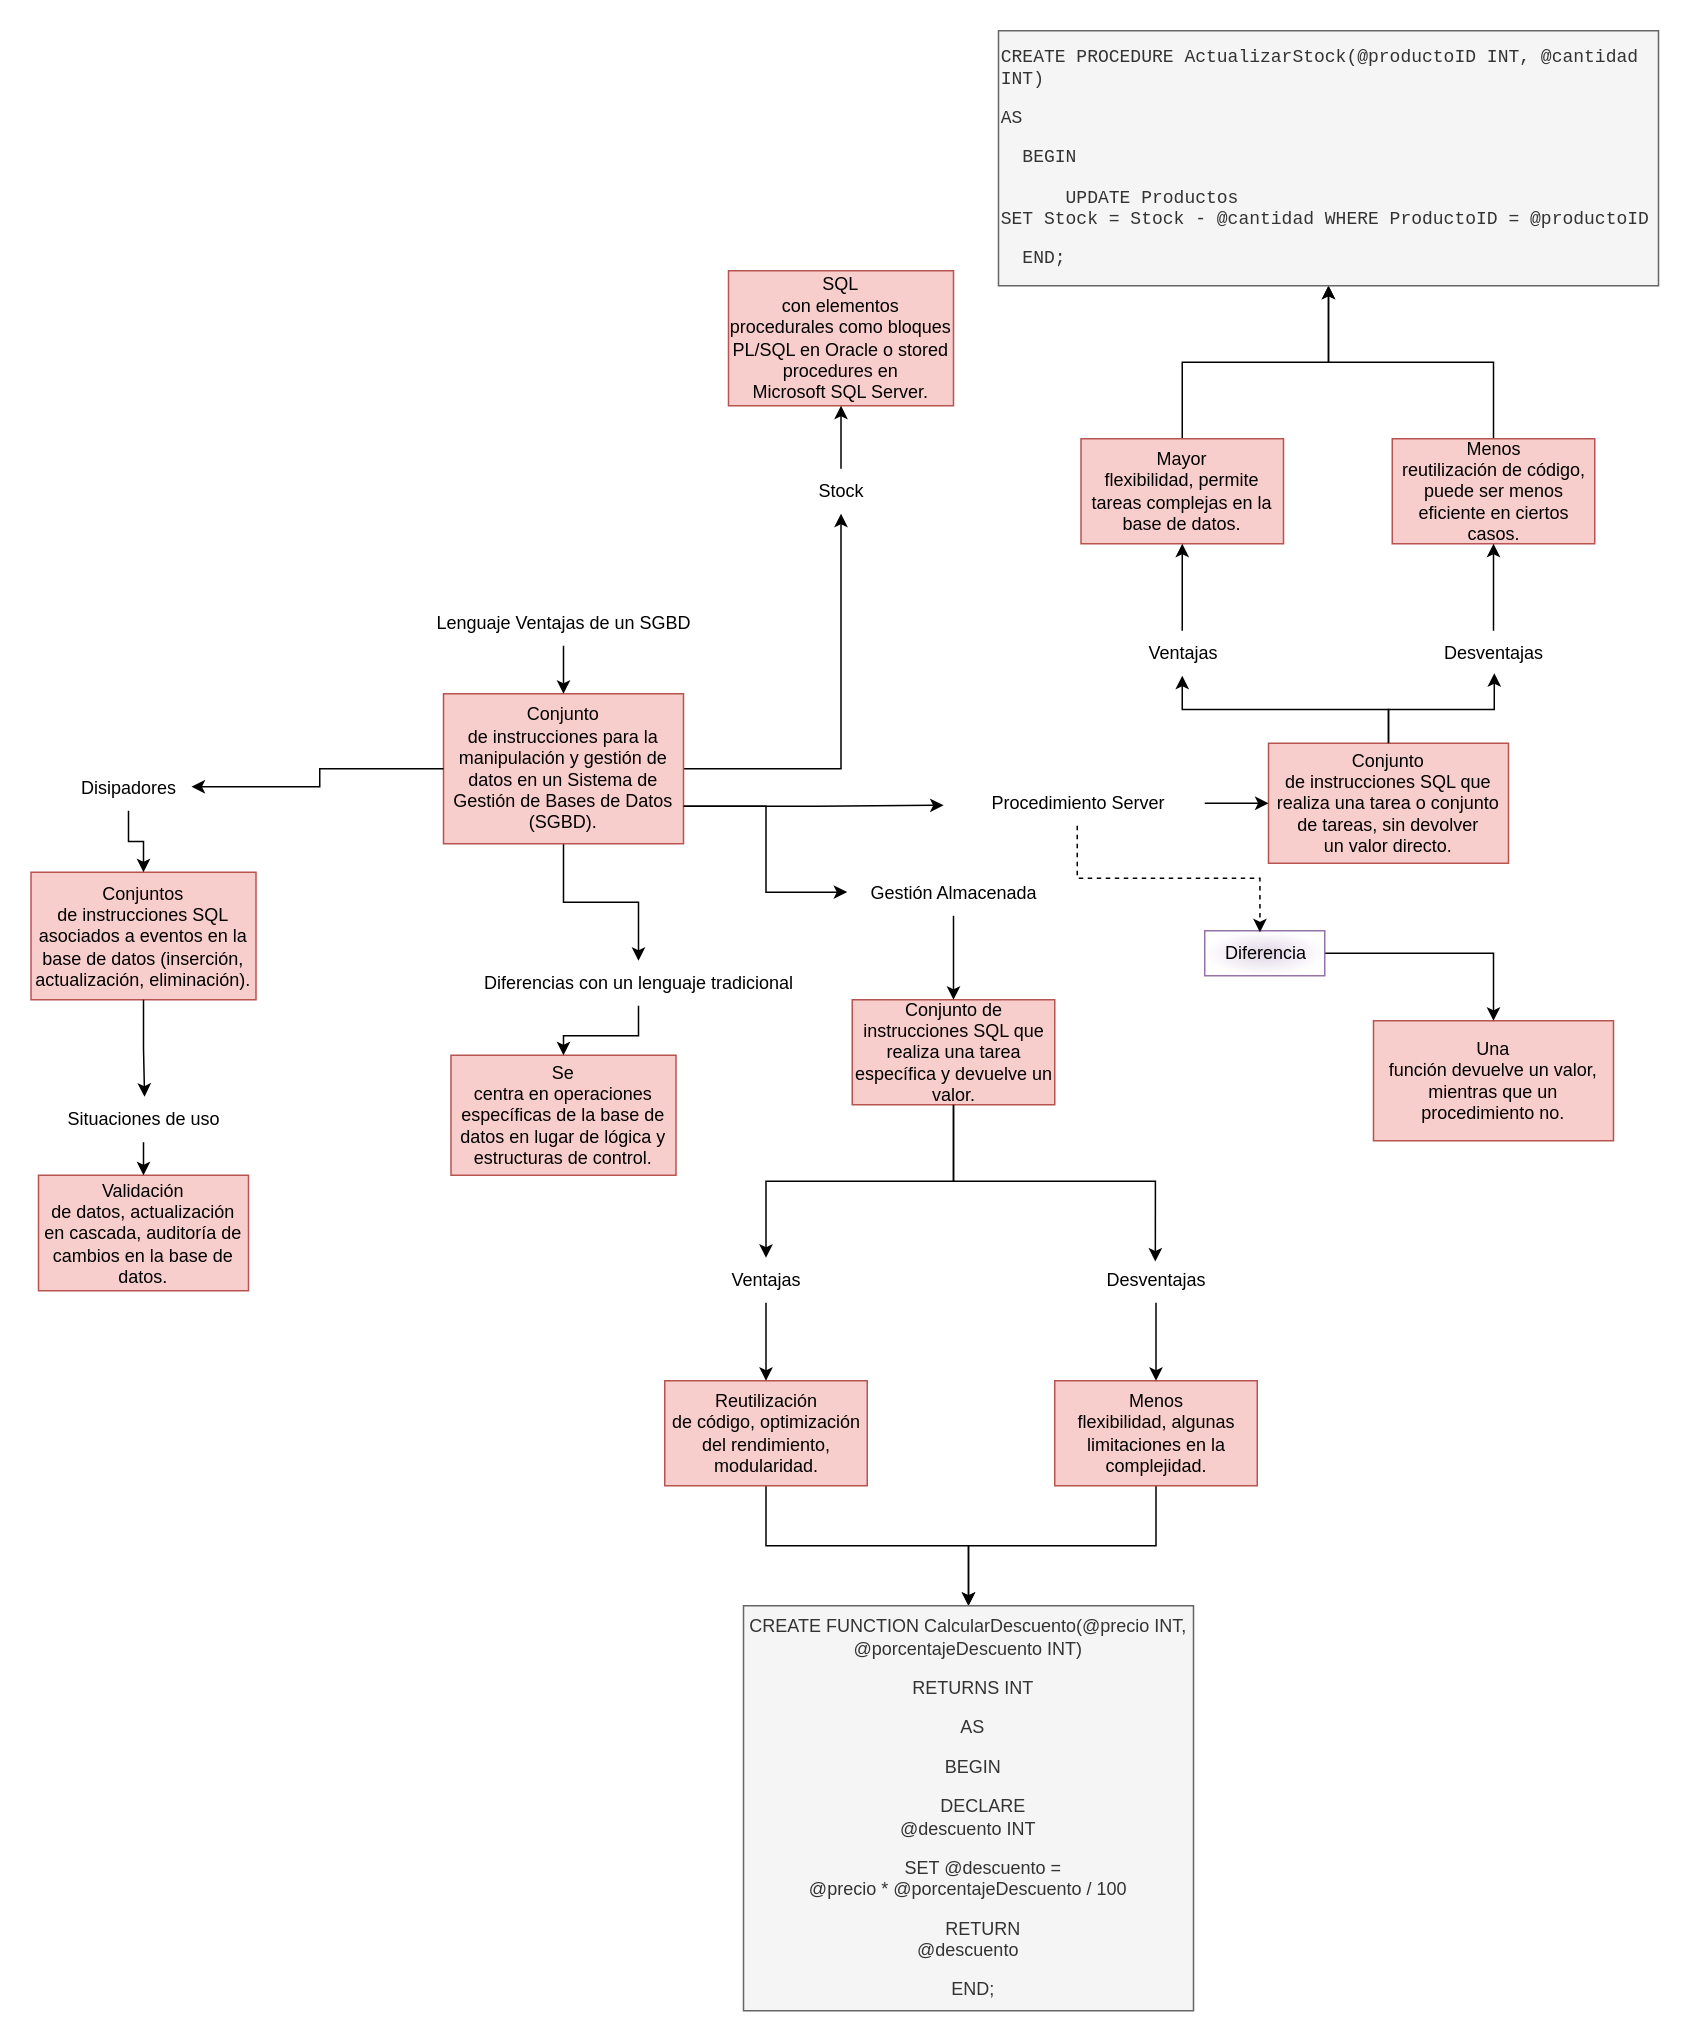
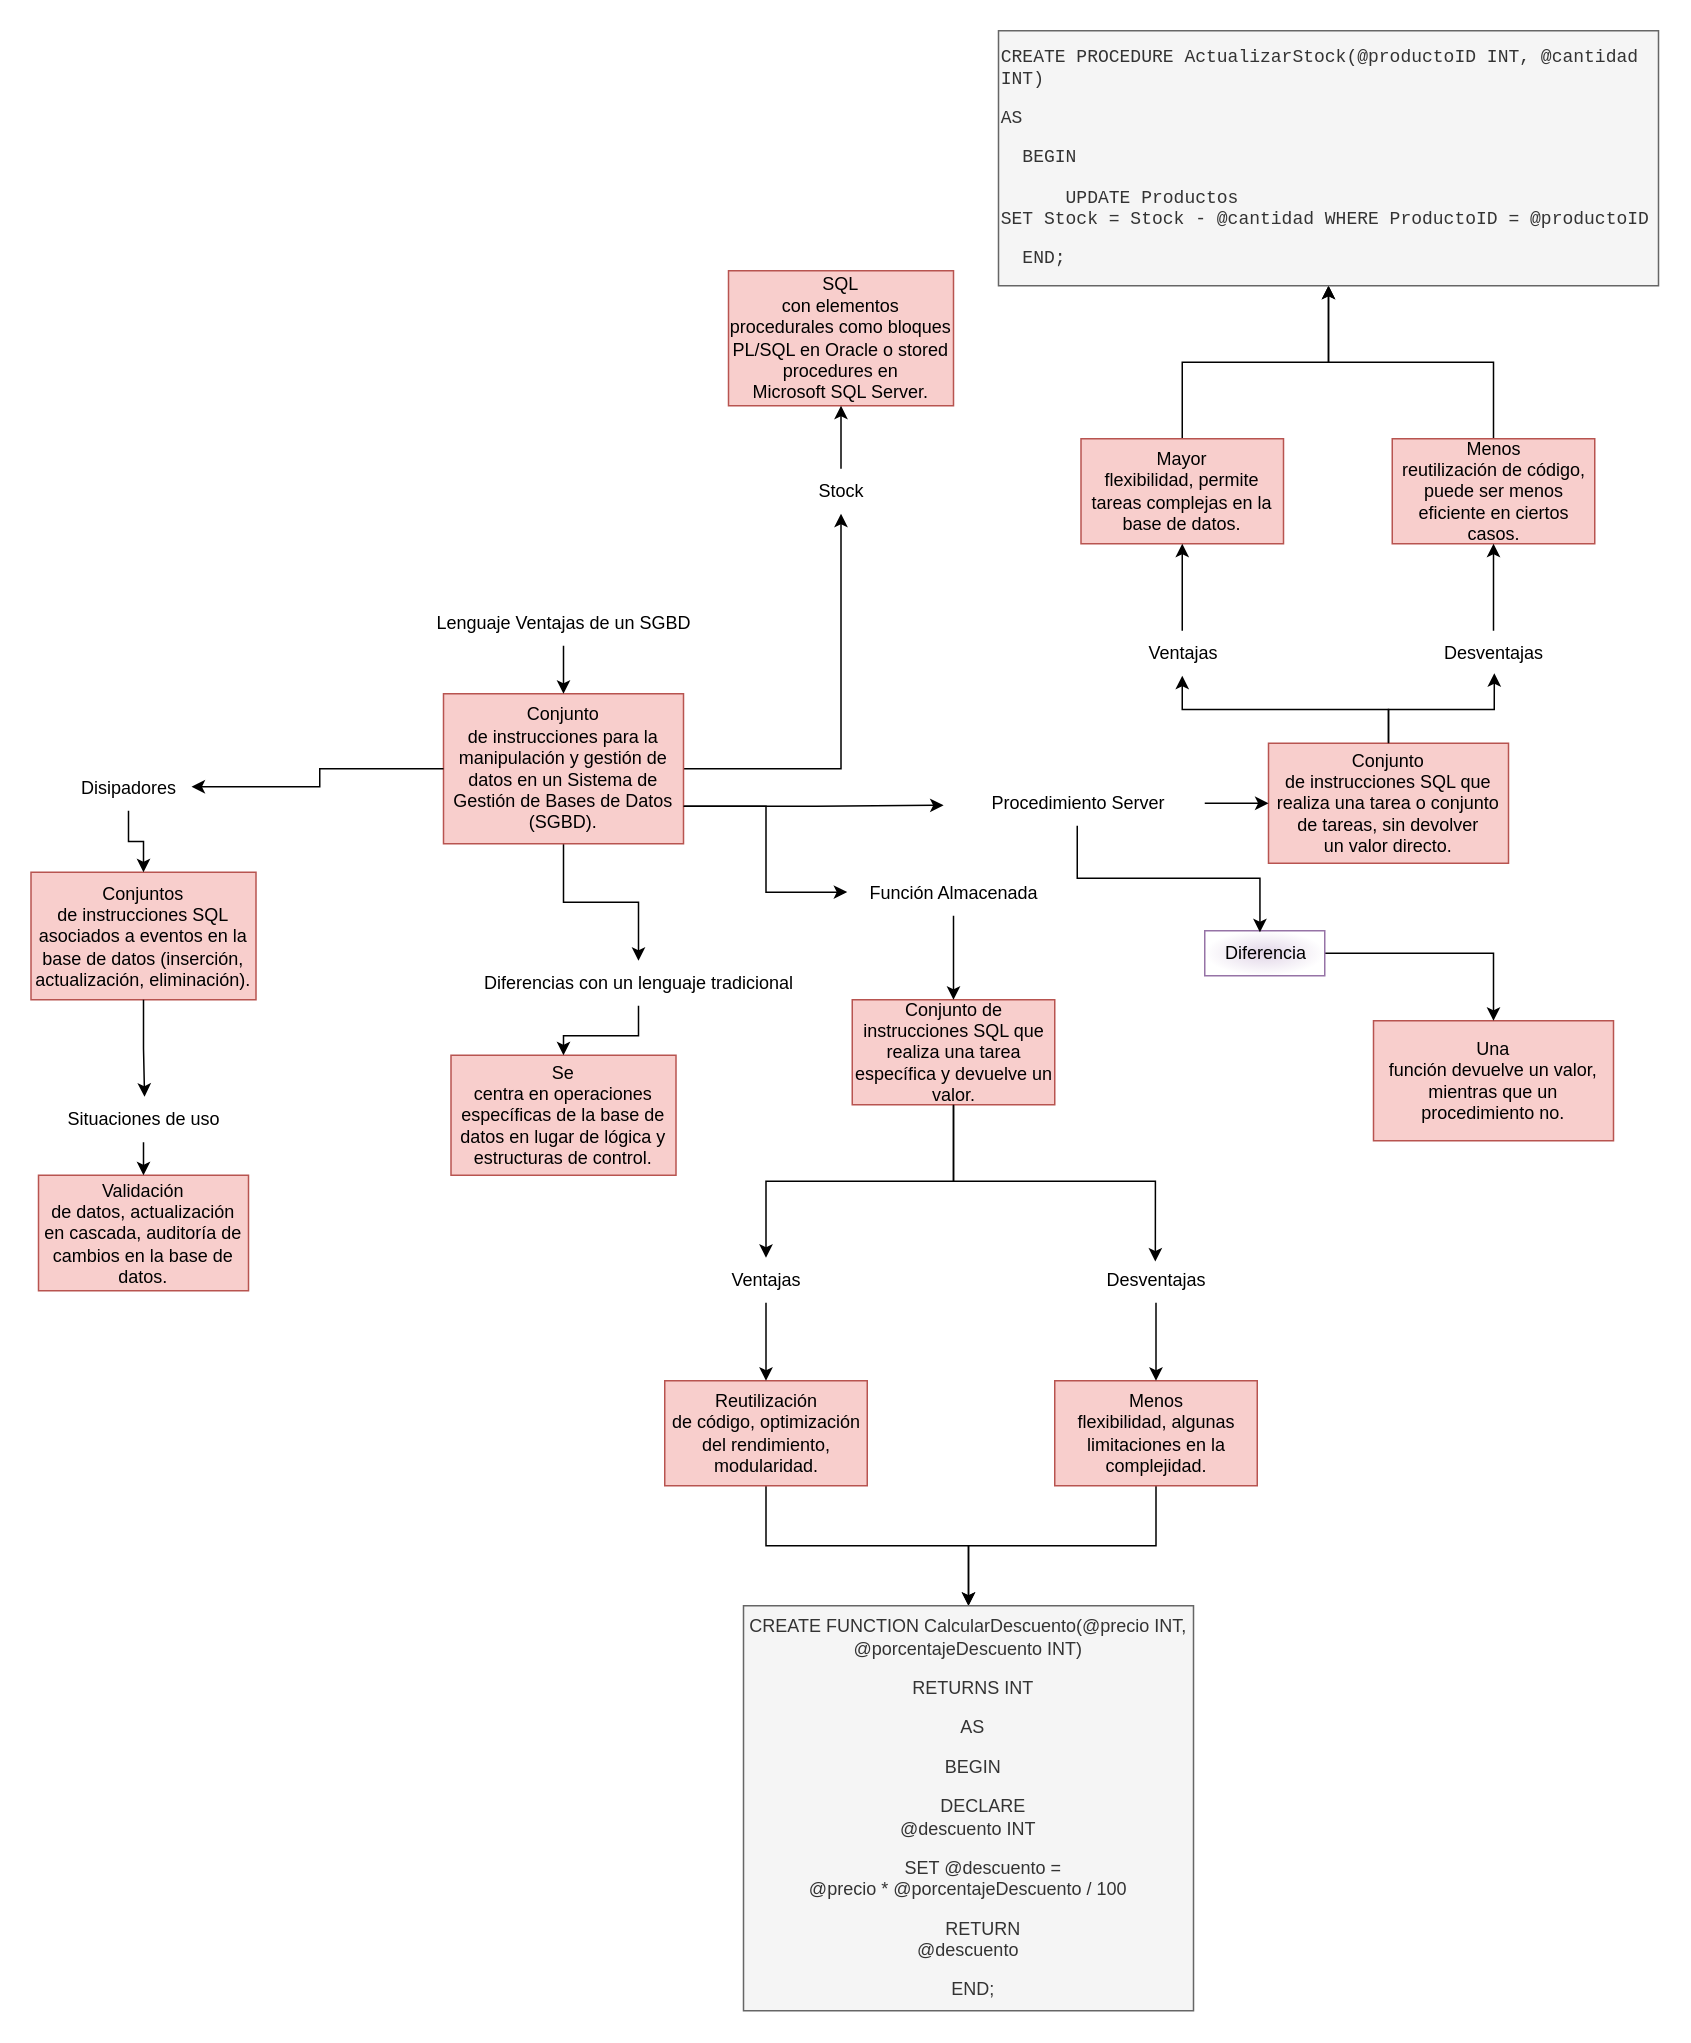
edge "Procedimiento Server" -> "Diferencia": style dashed -> solid
node "Gestión Almacenada": label "Gestión Almacenada" -> "Función Almacenada"
